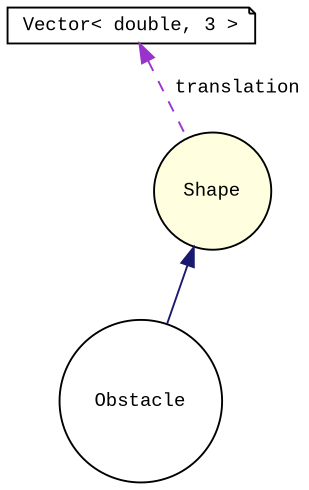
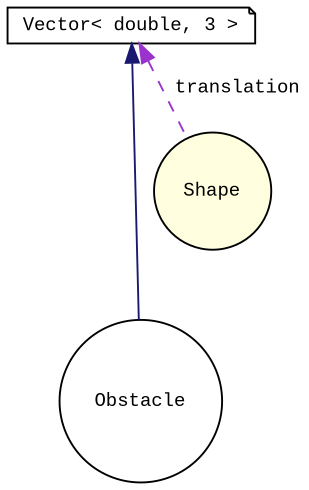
edge "Obstacle" -> "Shape": now "Obstacle" -> "Vector< double, 3 >"
